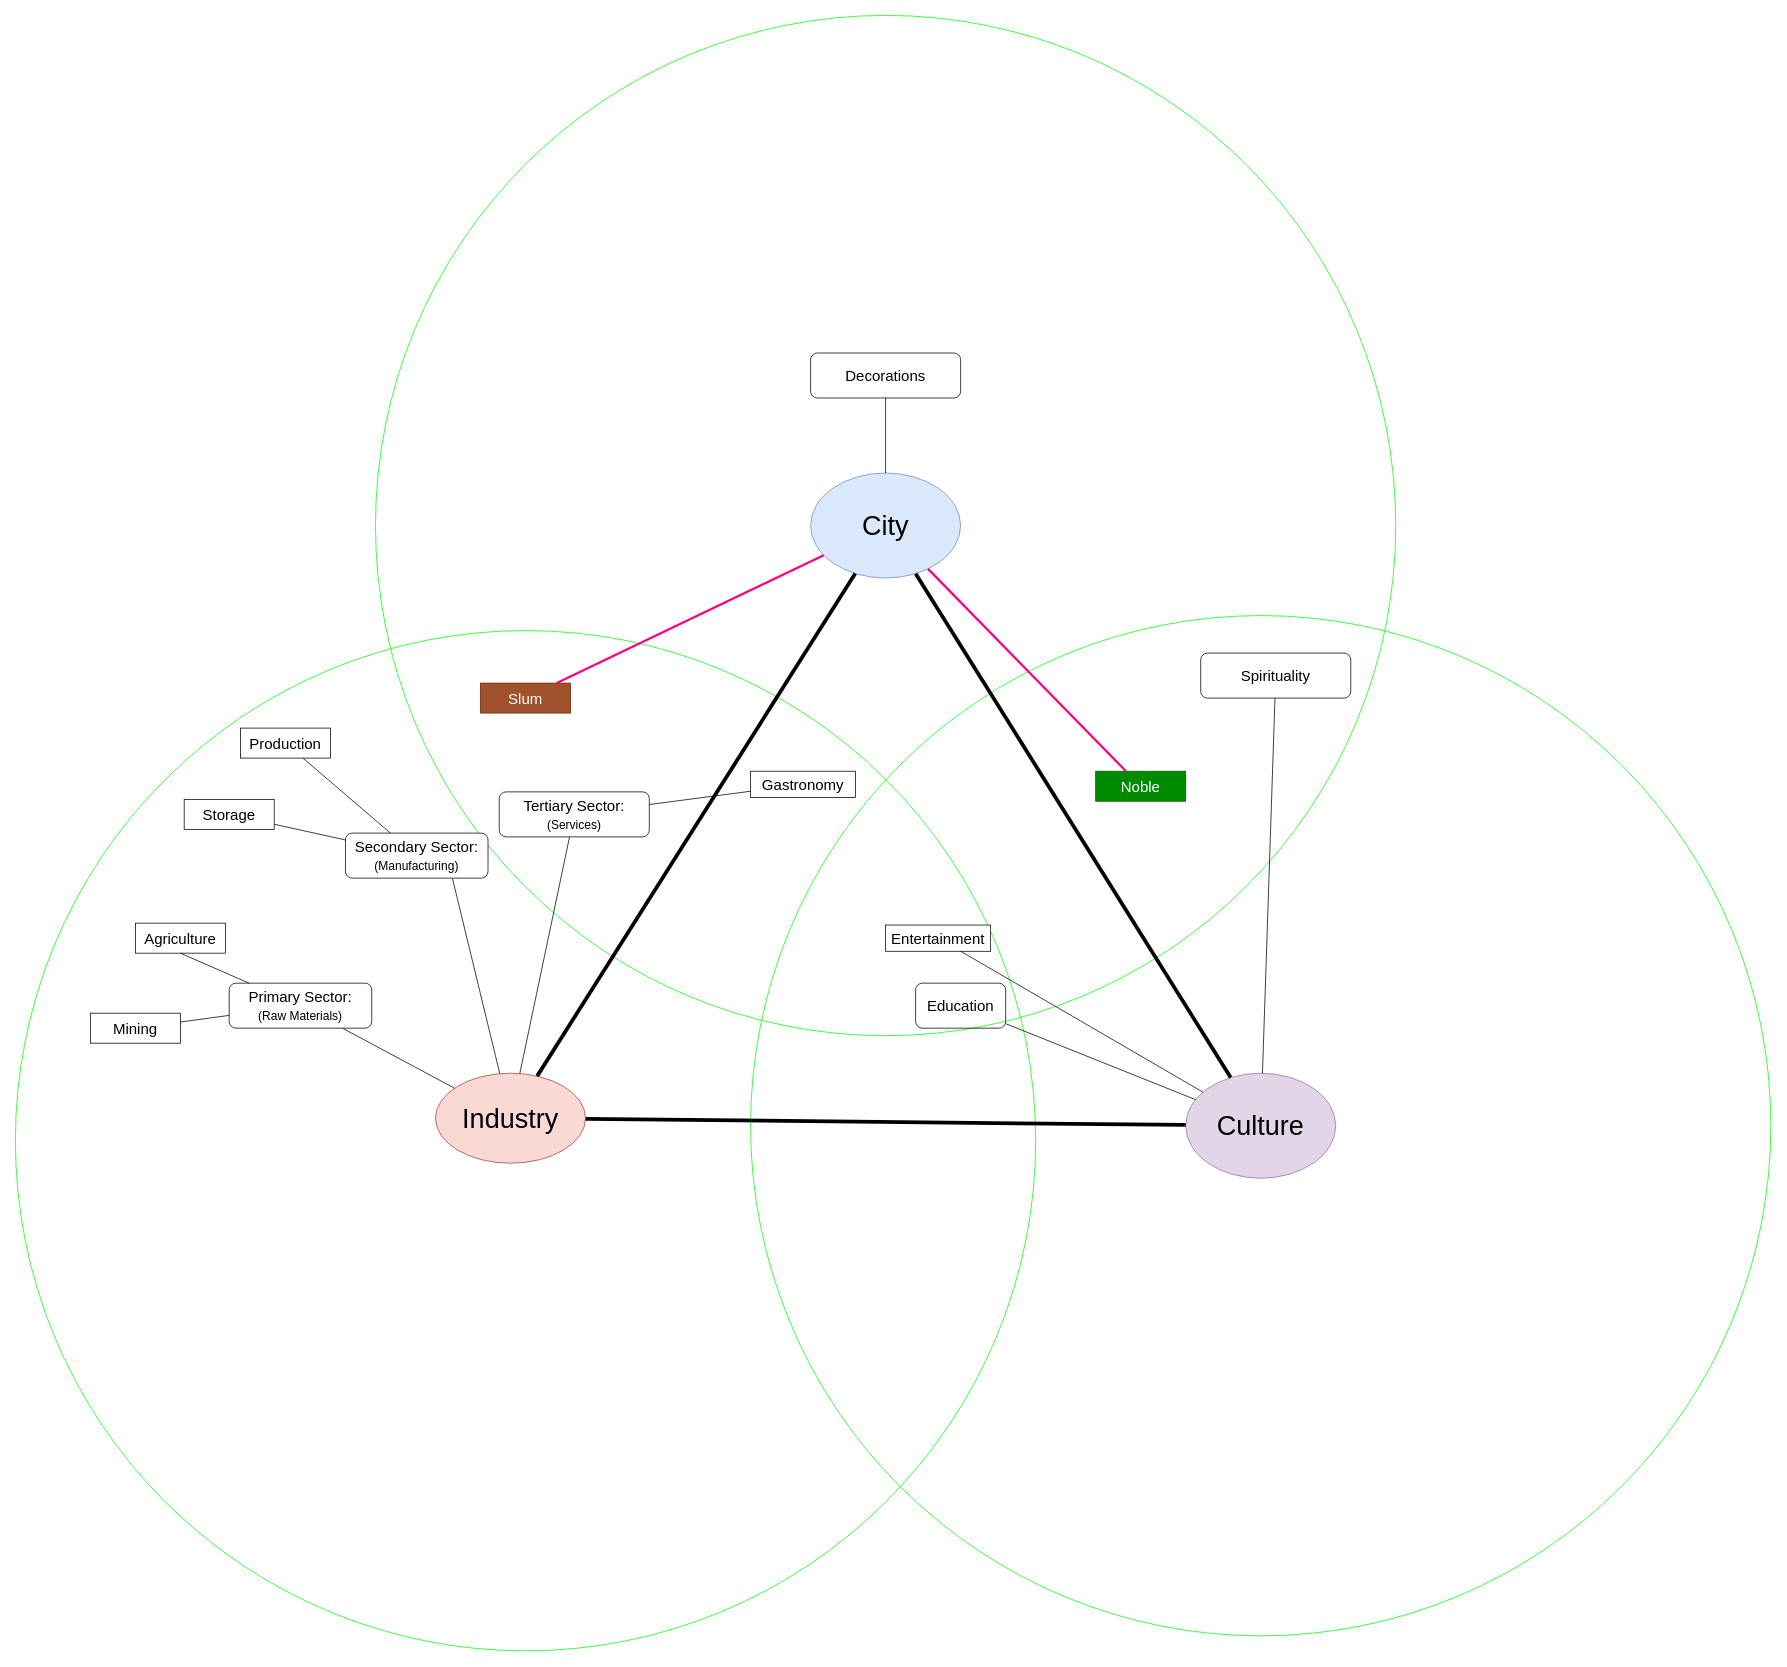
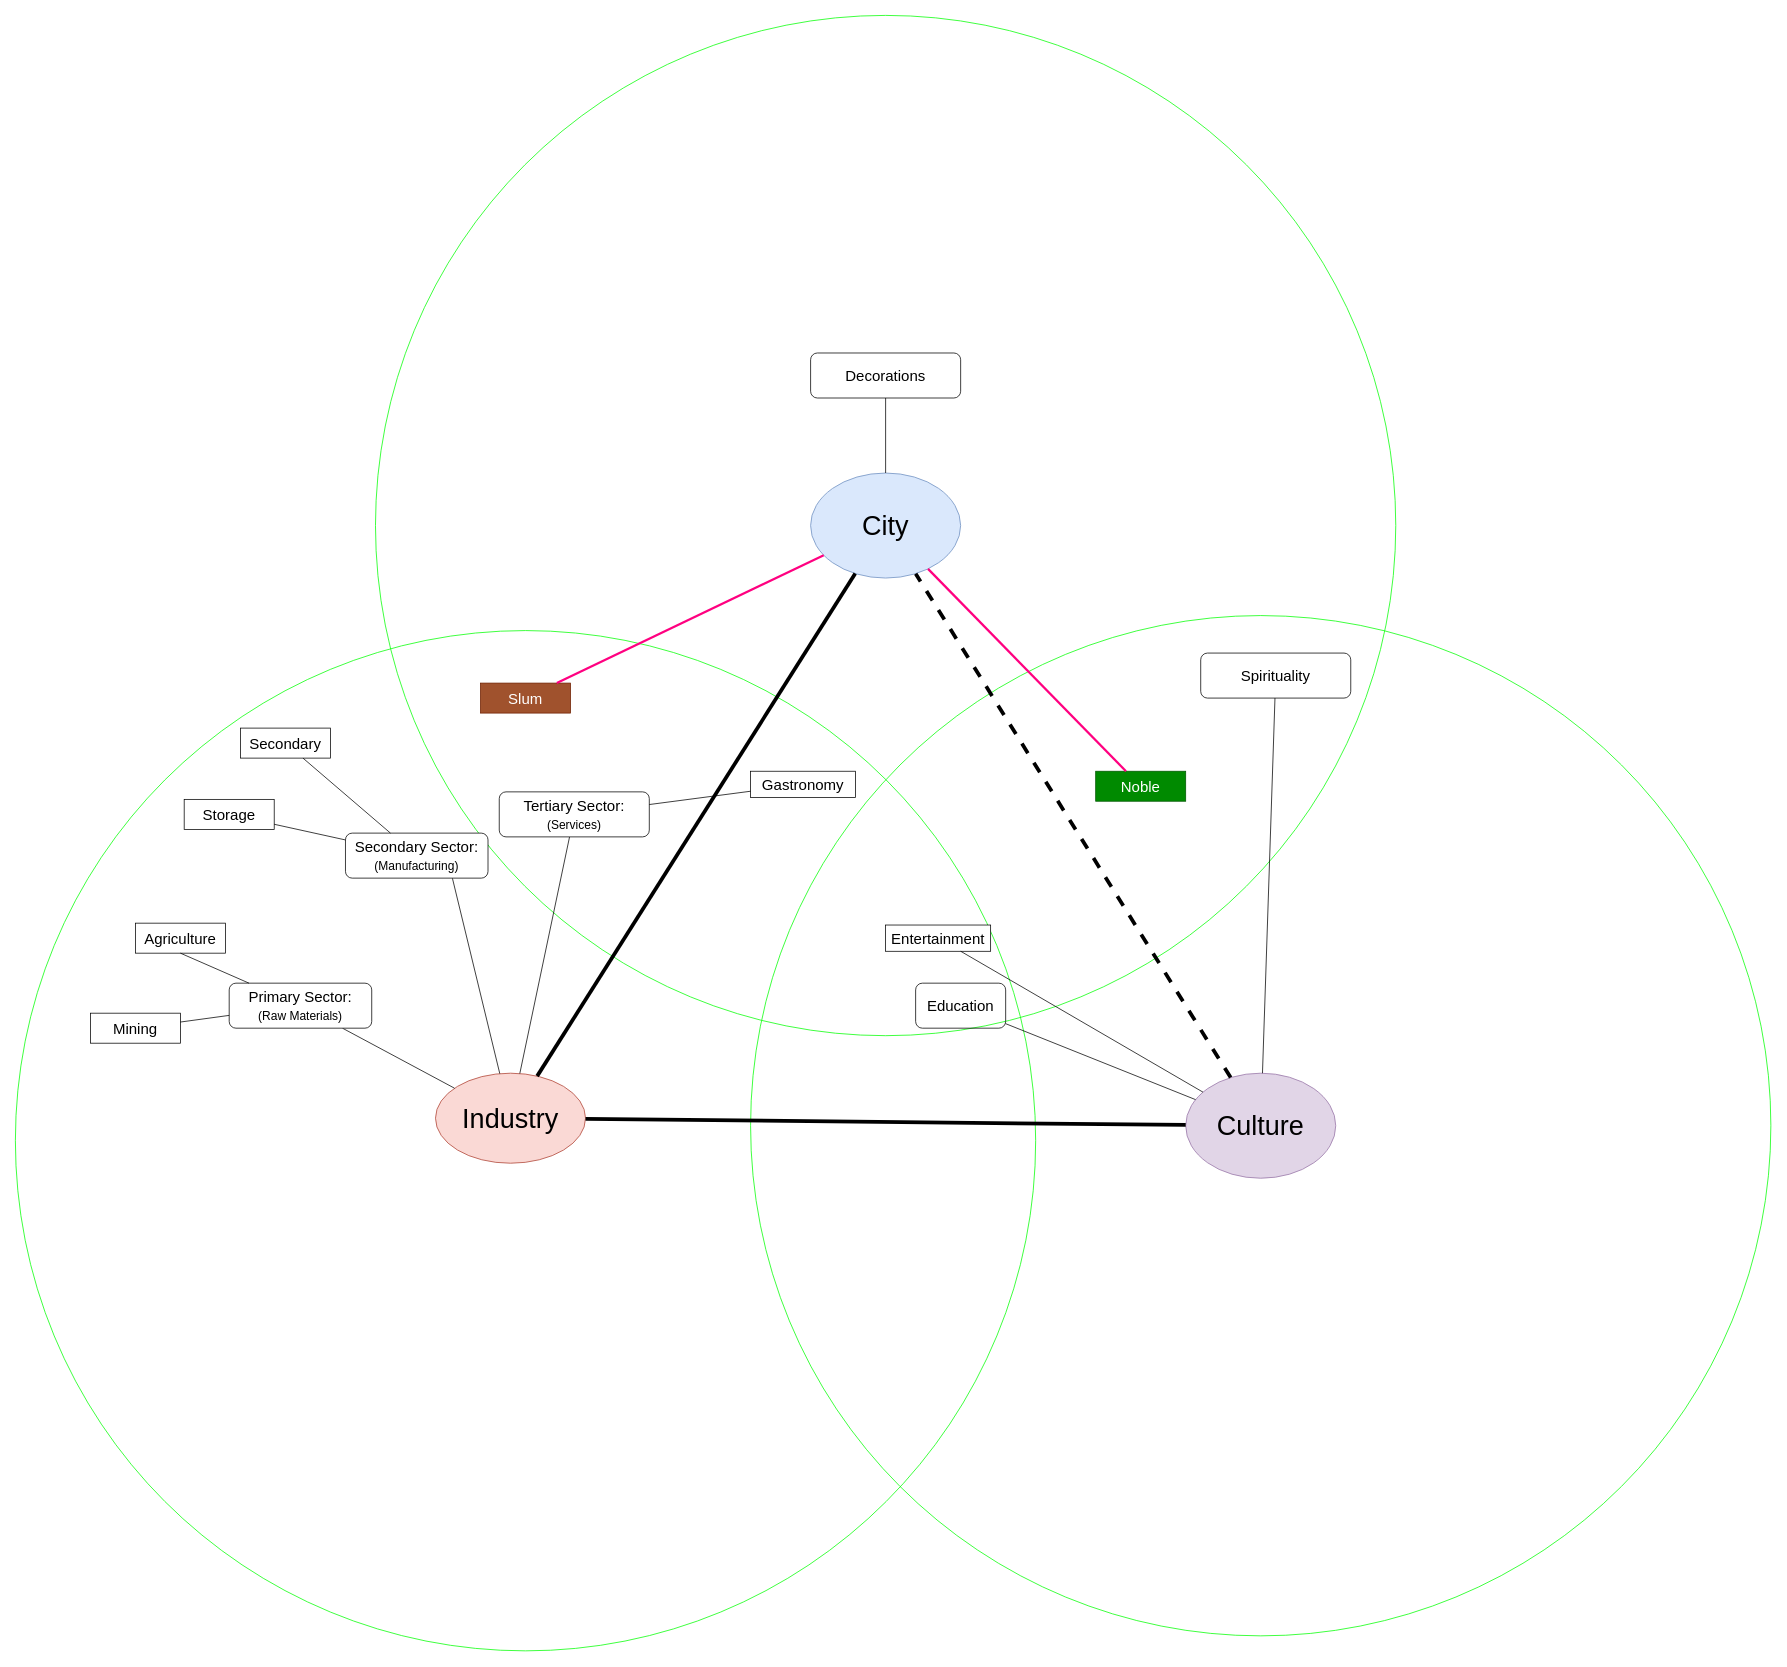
node "Production": label "Production" -> "Secondary"
edge "City" -- "Culture": style solid -> dashed
